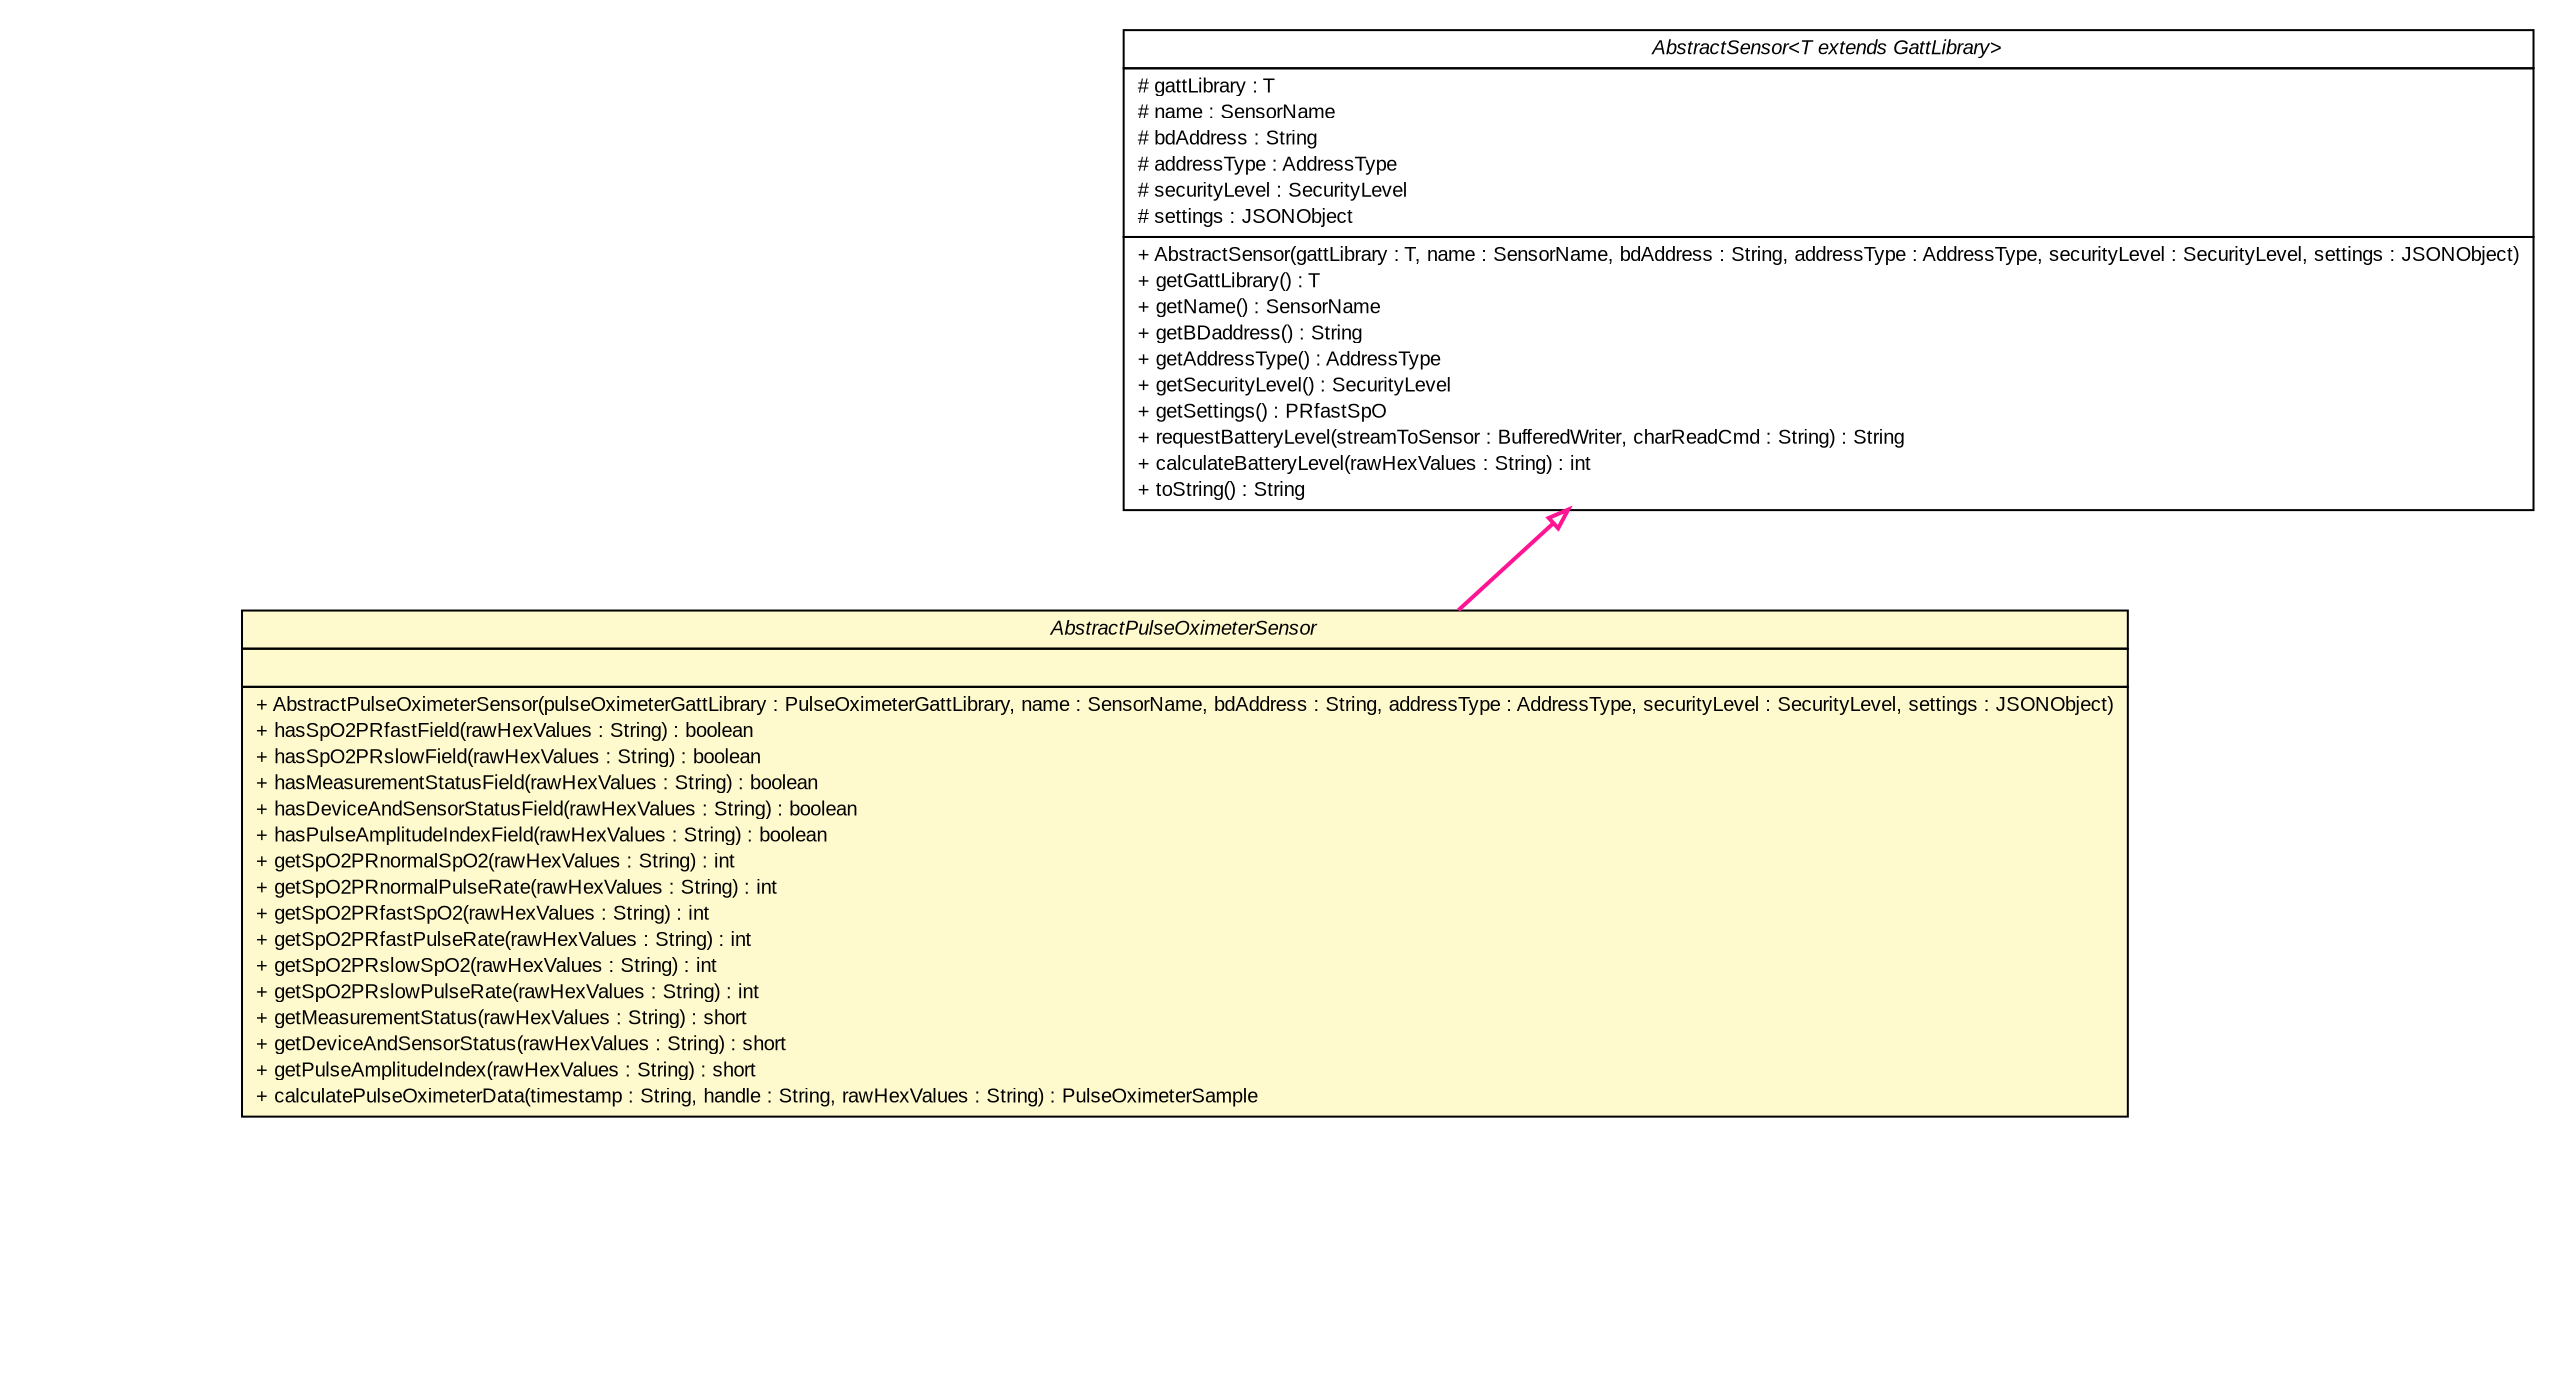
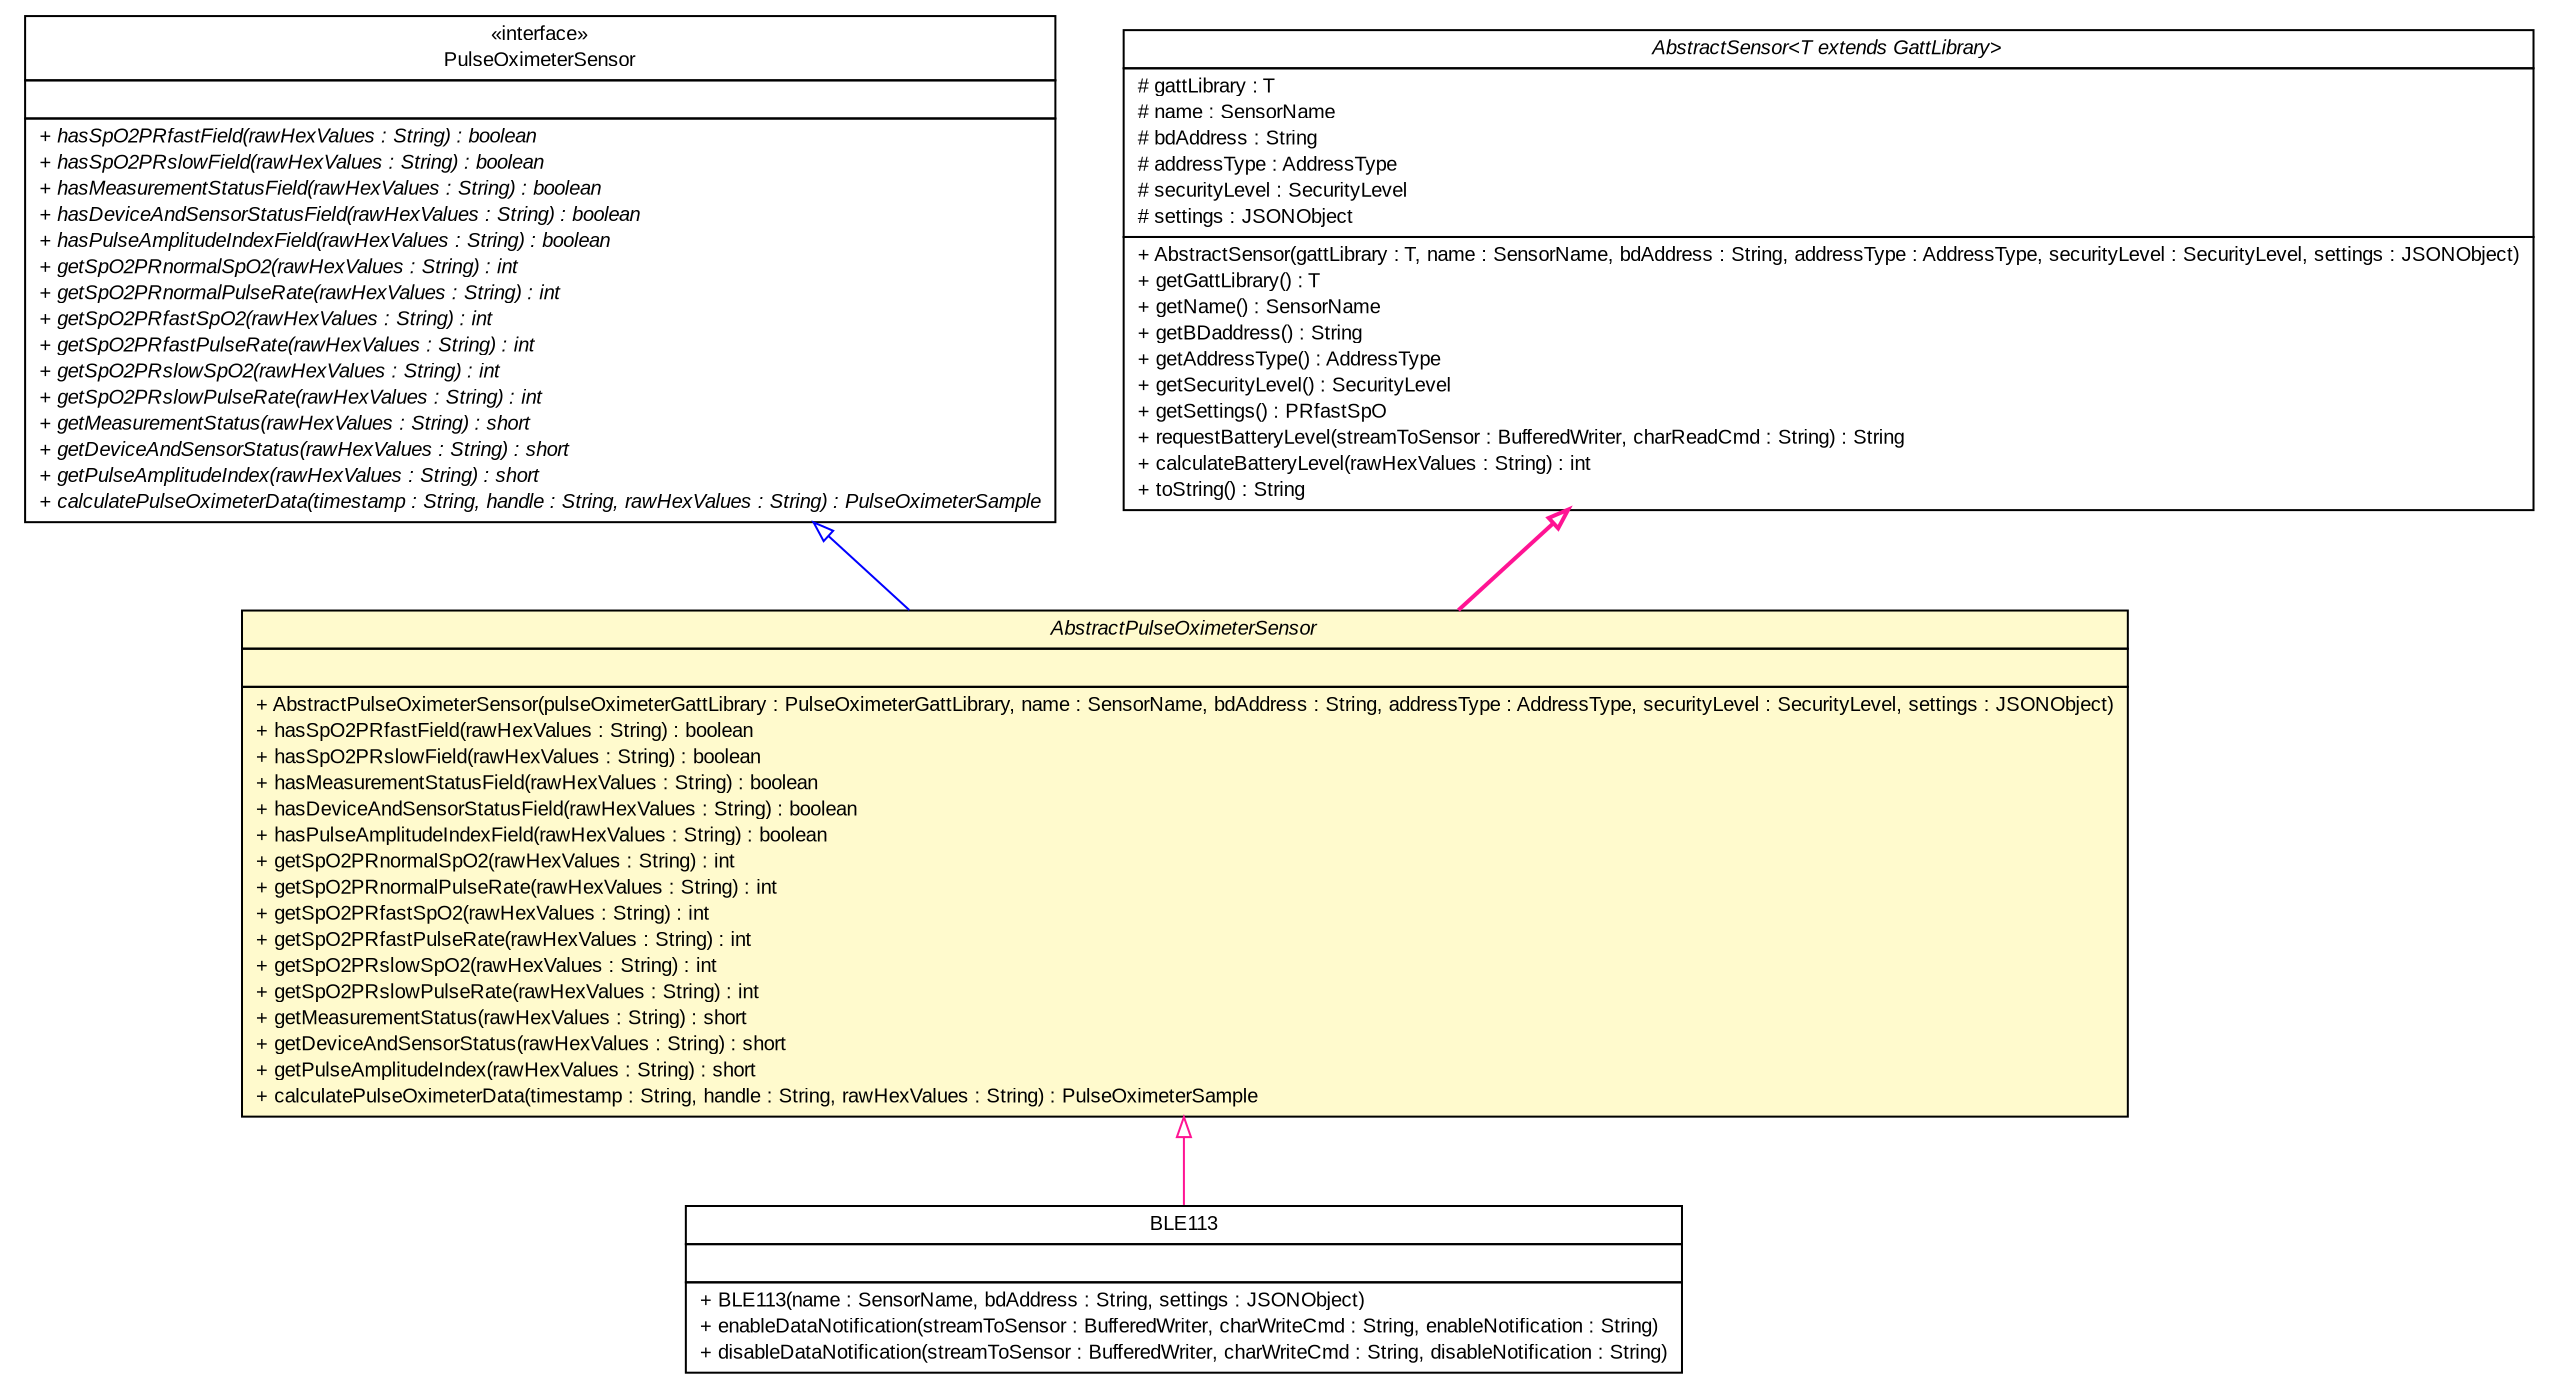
node "PulseOximeterSensor": added
node "BLE113": added
